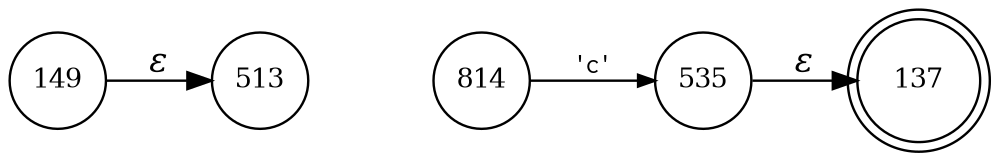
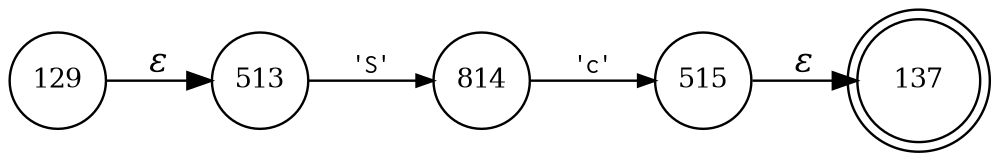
node "149": label "149" -> "129"
edge "513" -> "814": added, label "'S'"
node "535": label "535" -> "515"
